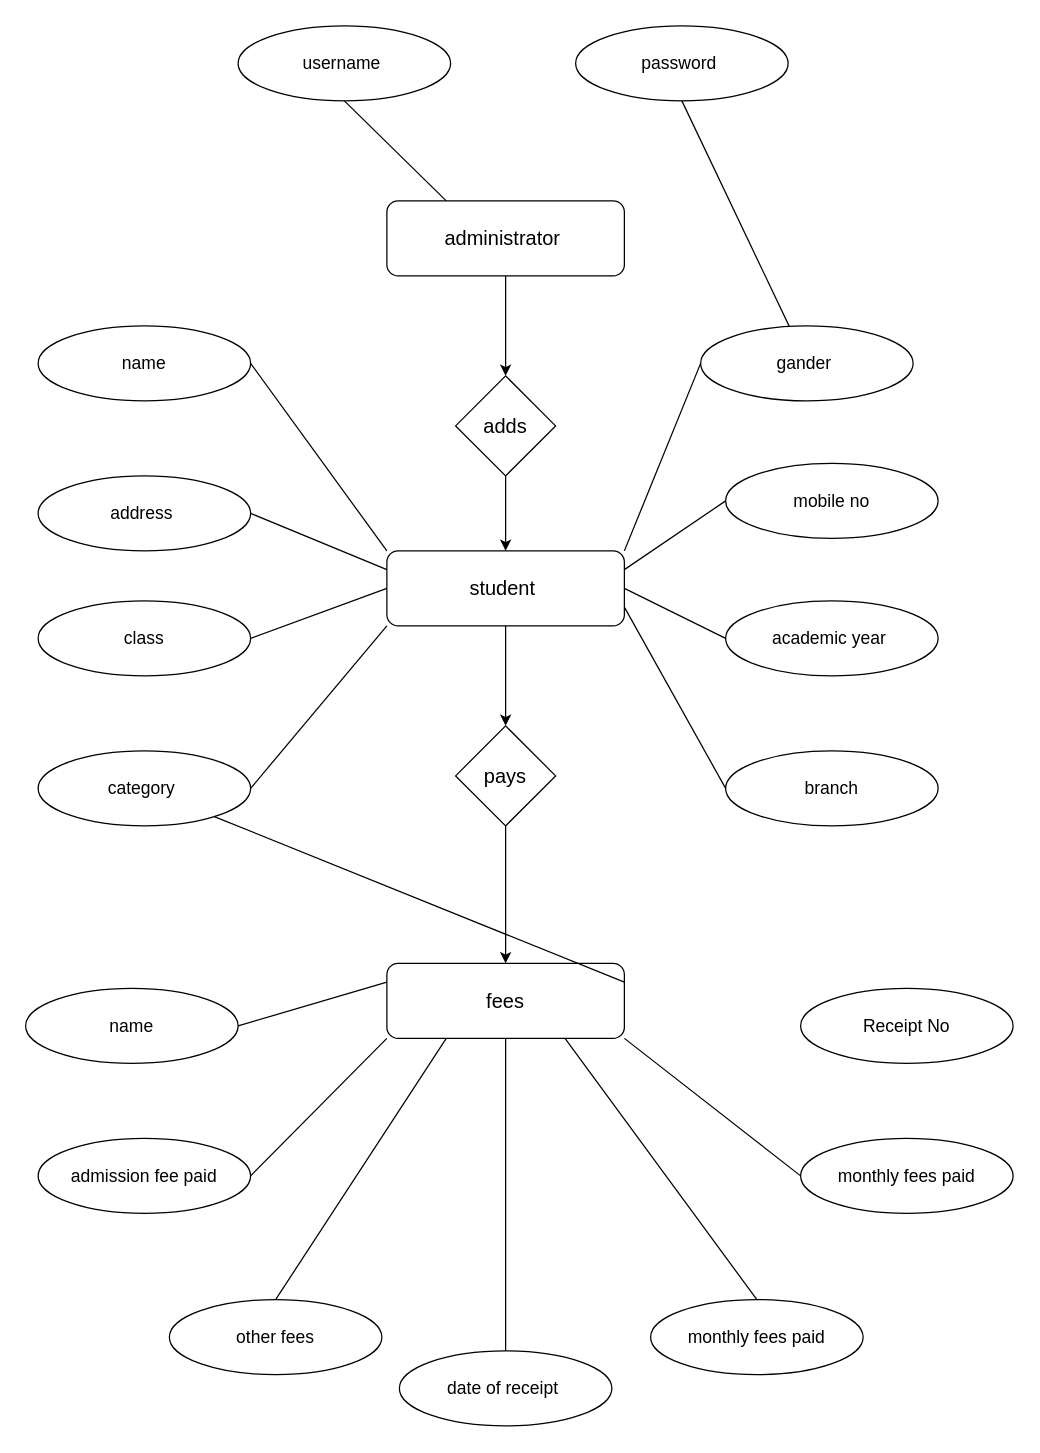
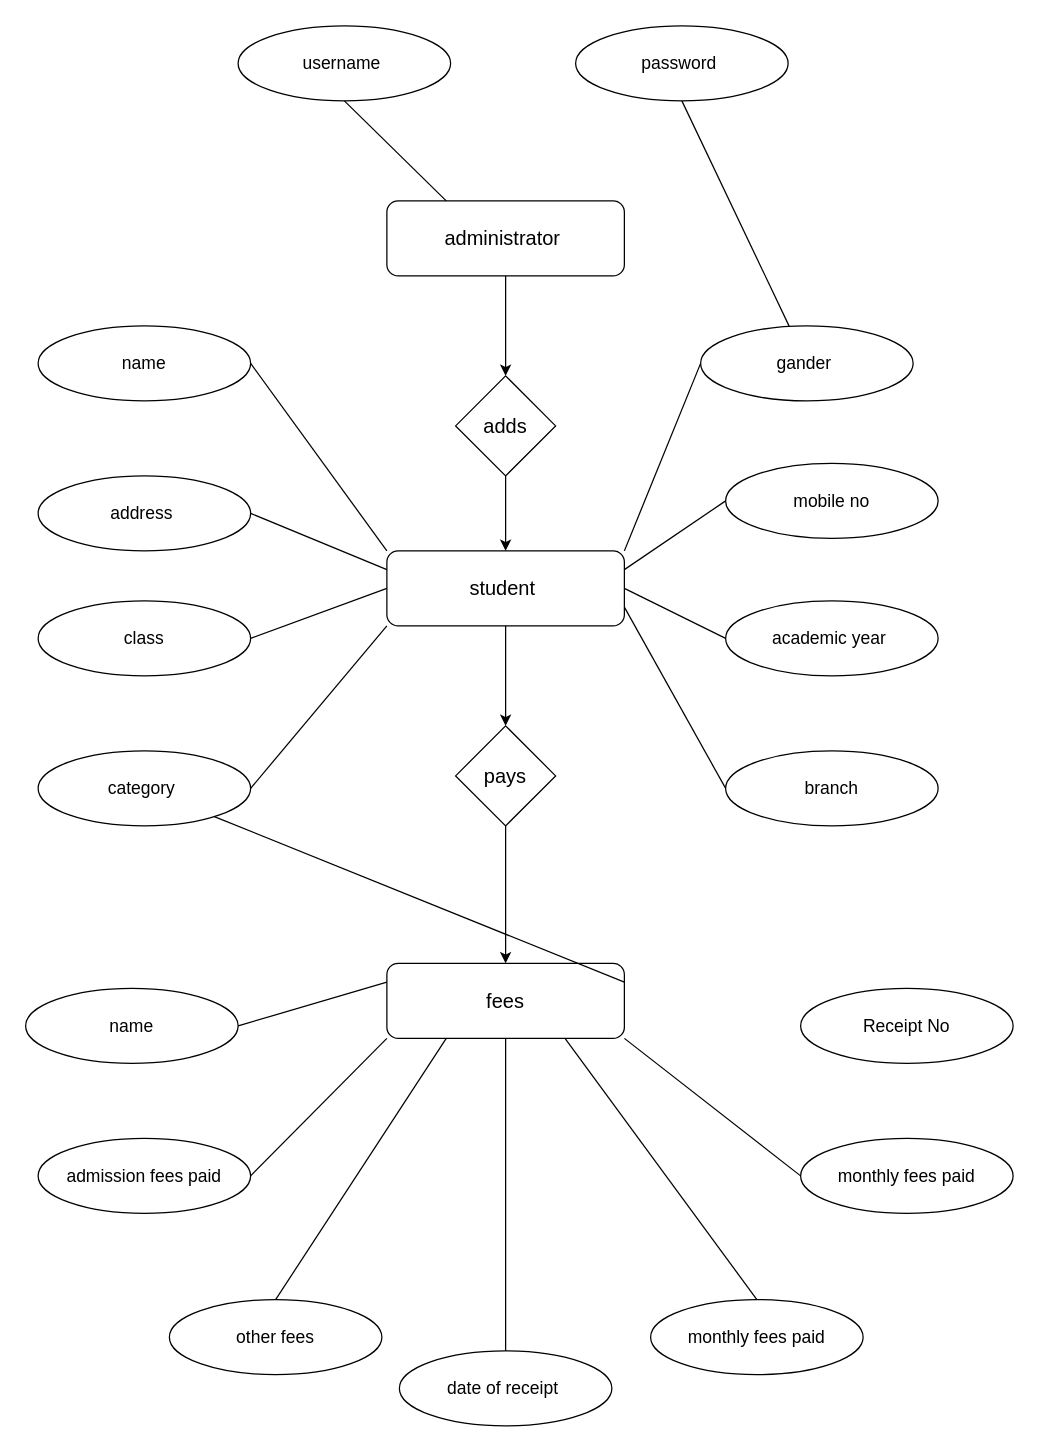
node "admission fee paid": label "admission fee paid" -> "admission fees paid"
